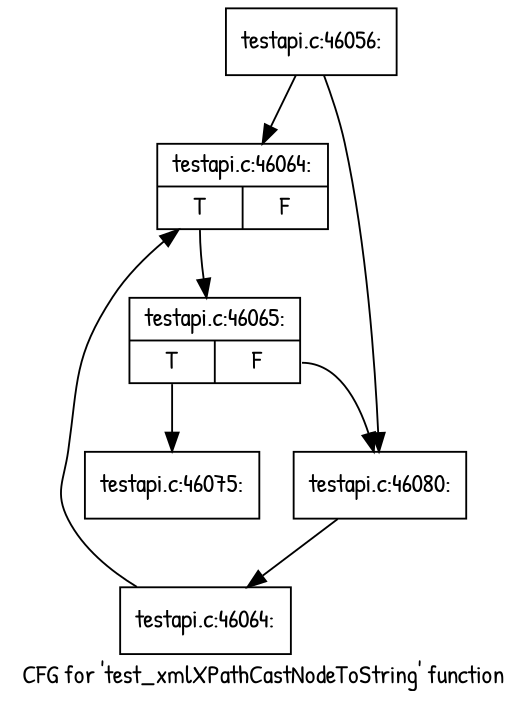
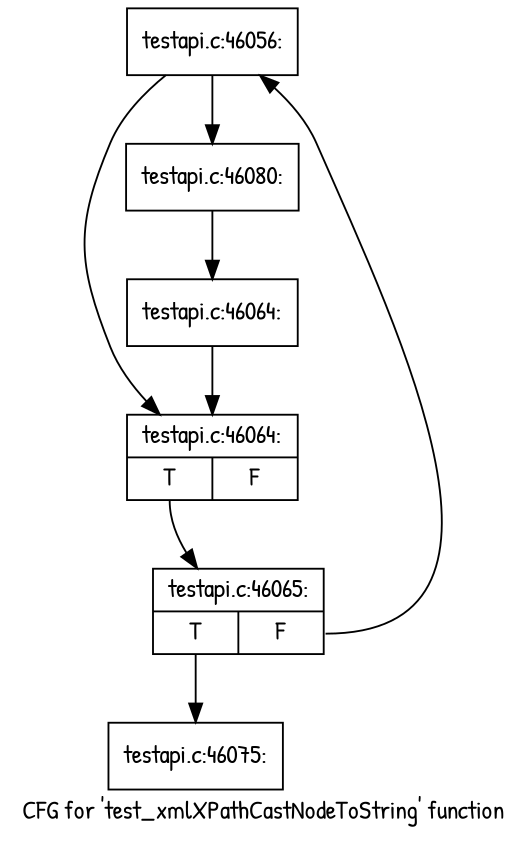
edge "testapi.c:46065:" -> "testapi.c:46080:": now "testapi.c:46065:" -> "testapi.c:46056:"
